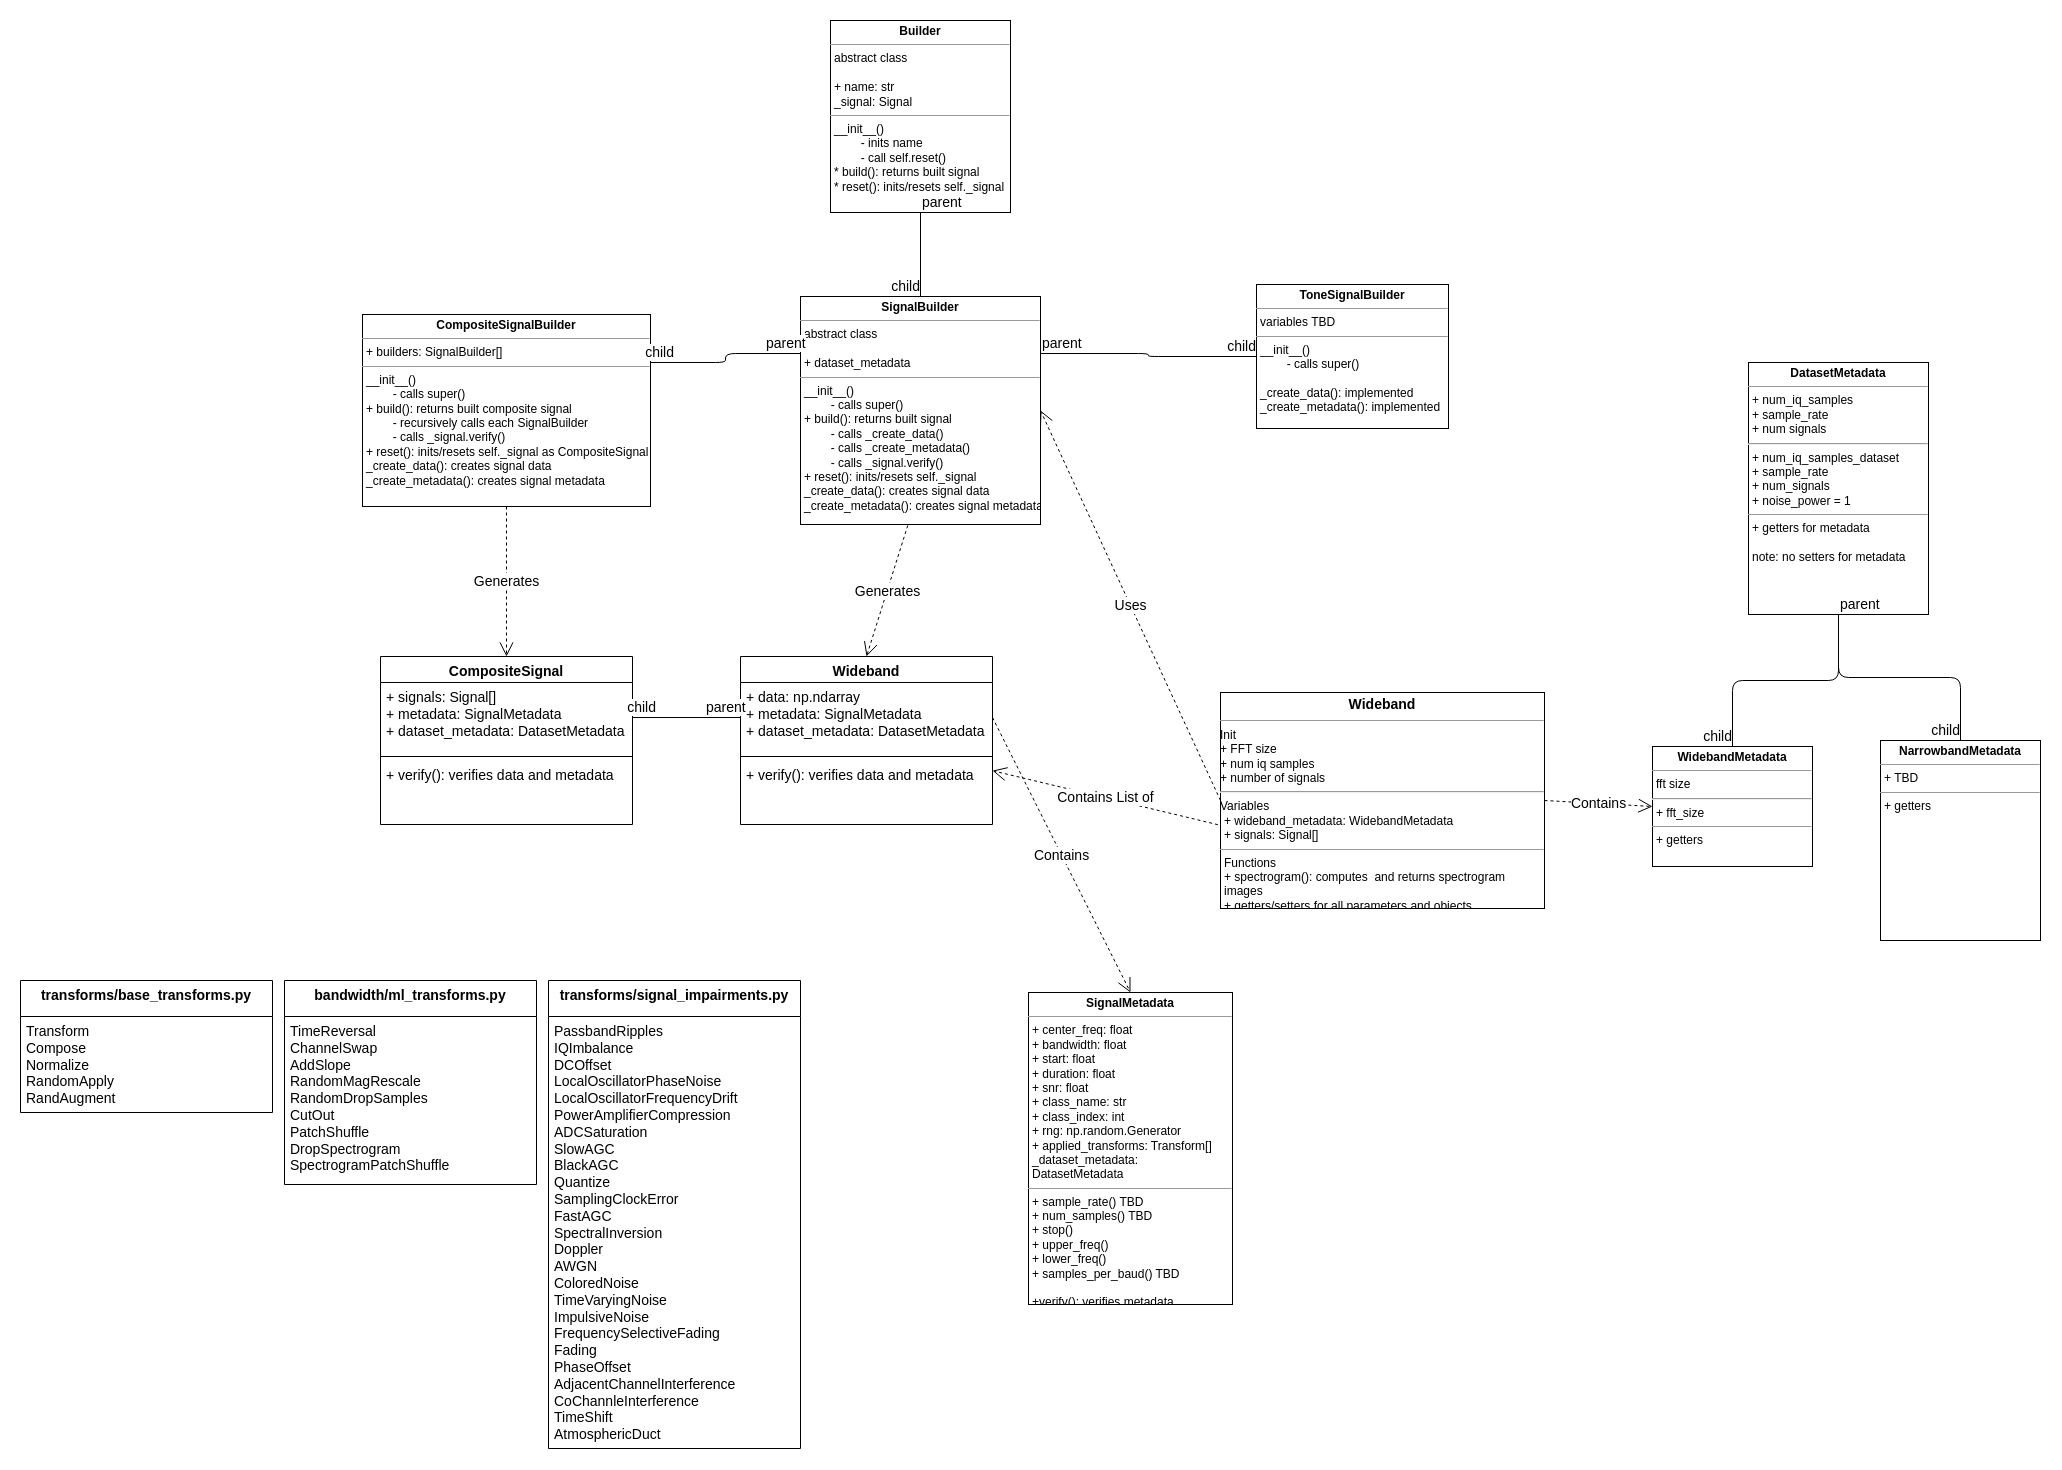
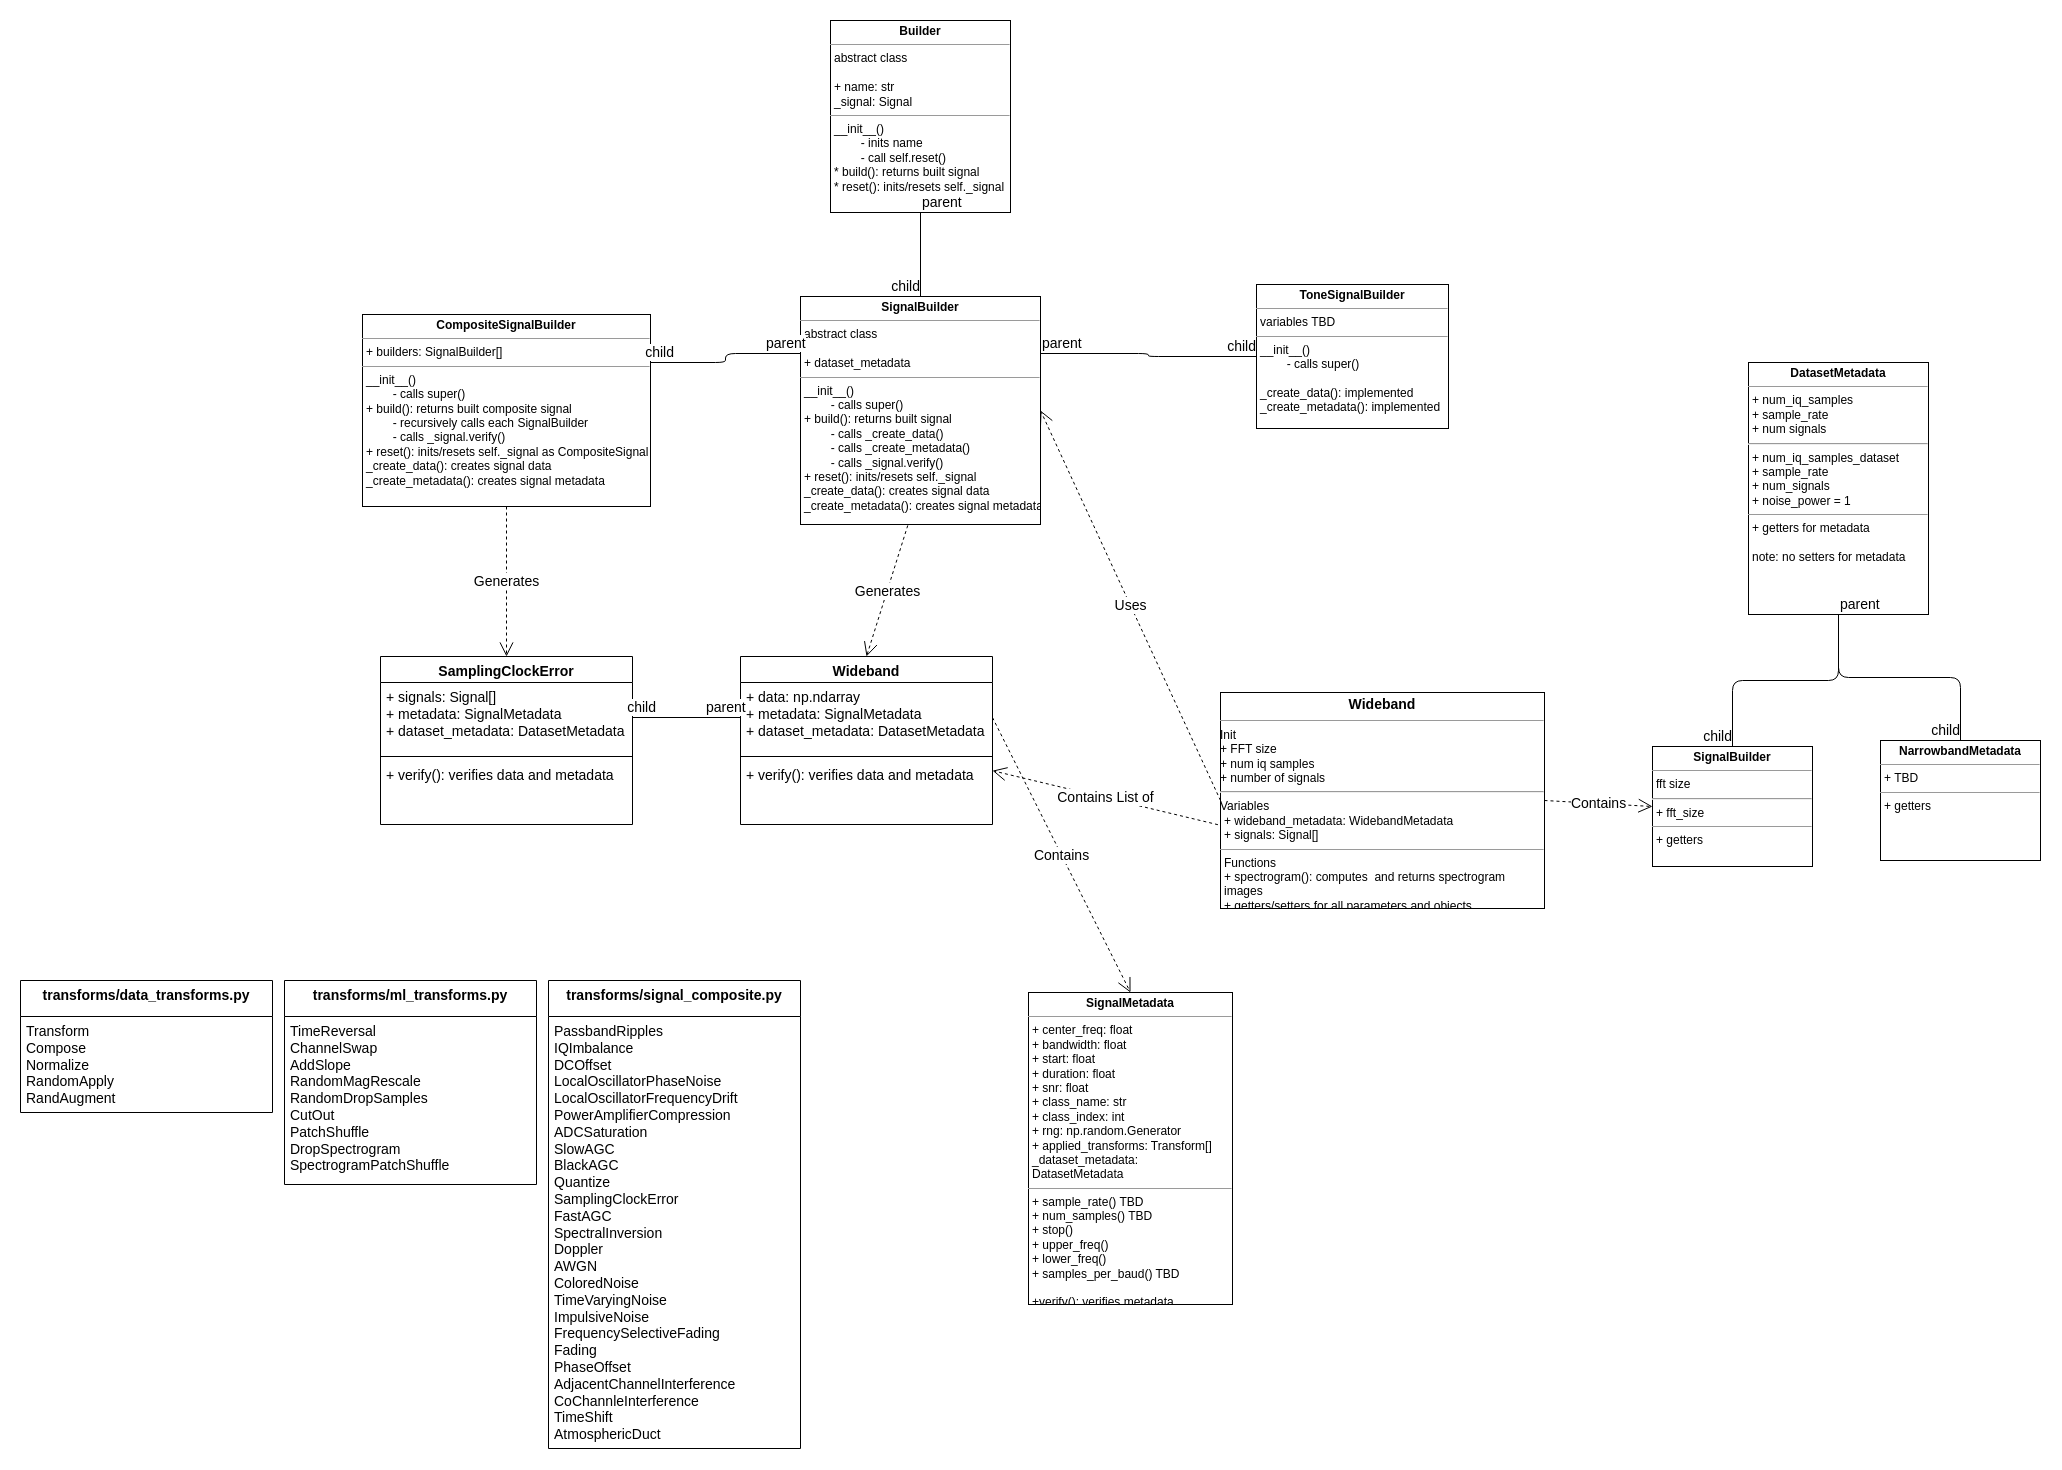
node "CompositeSignal": label "CompositeSignal" -> "SamplingClockError"
node "WidebandMetadata fft size + fft_size + getters": label "WidebandMetadata fft size + fft_size + getters" -> "SignalBuilder fft size + fft_size + getters"
node "NarrowbandMetadata + TBD + getters": size 160x200 -> 160x120
node "transforms/base_transforms.py": label "transforms/base_transforms.py" -> "transforms/data_transforms.py"
node "bandwidth/ml_transforms.py": label "bandwidth/ml_transforms.py" -> "transforms/ml_transforms.py"
node "transforms/signal_impairments.py": label "transforms/signal_impairments.py" -> "transforms/signal_composite.py"
